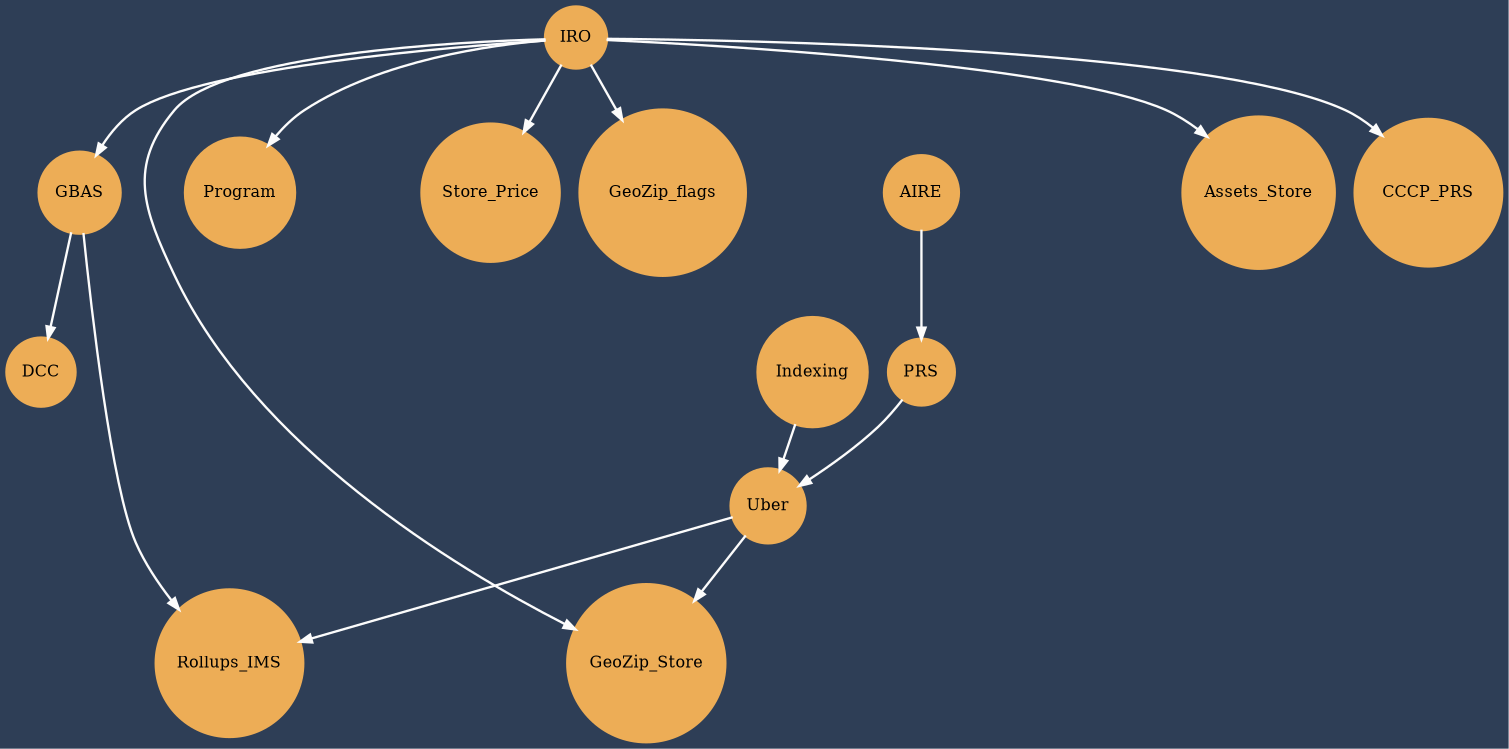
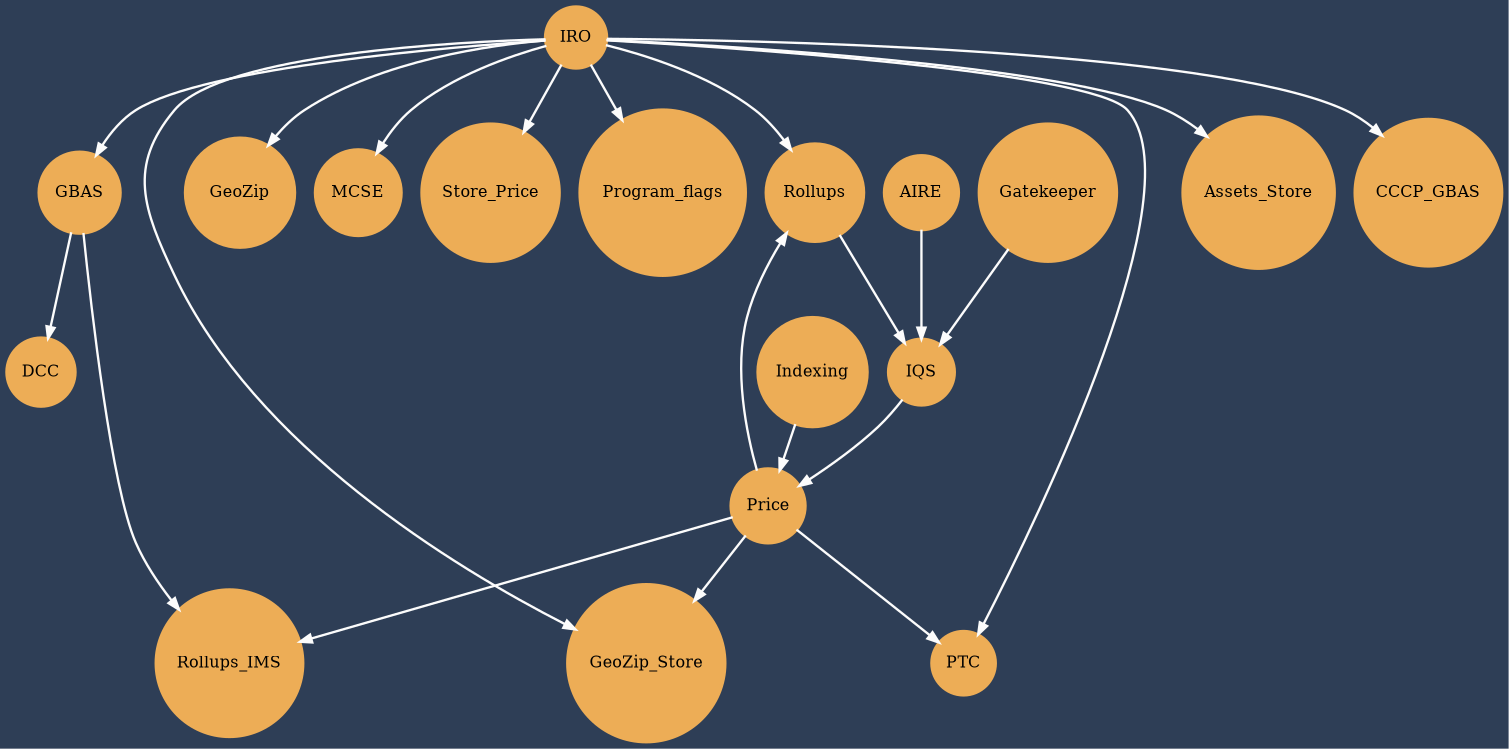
node "Program": label "Program" -> "GeoZip"
node "MCSE": added
node "GeoZip_flags": label "GeoZip_flags" -> "Program_flags"
node "Rollups": added
node "Gatekeeper": added
node "CCCP_PRS": label "CCCP_PRS" -> "CCCP_GBAS"
node "PRS": label "PRS" -> "IQS"
node "Uber": label "Uber" -> "Price"
node "PTC": added
